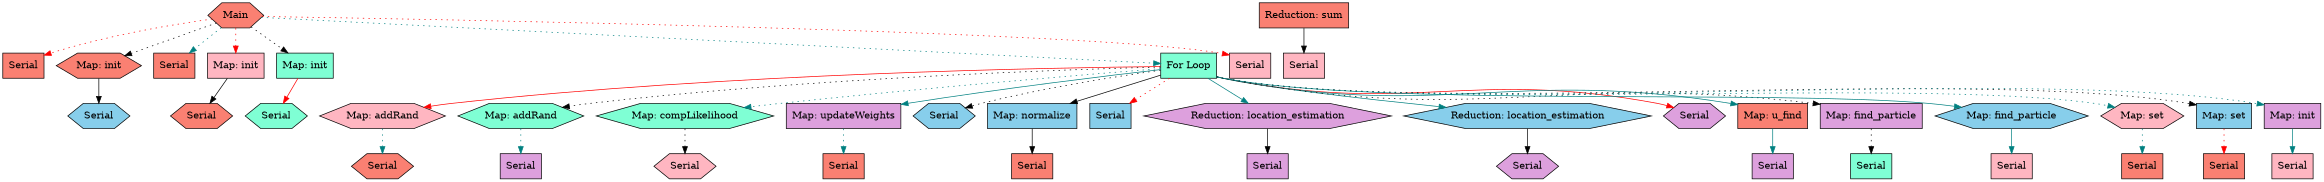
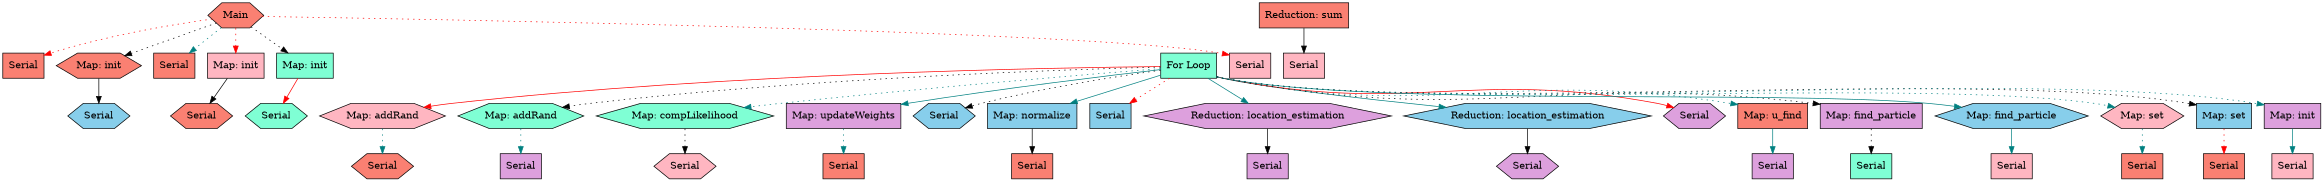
edge "Main" -> "For Loop": removed
edge "For Loop" -> "Map: normalize": color black -> teal
edge "For Loop" -> "Map: u_find": style solid -> dotted
